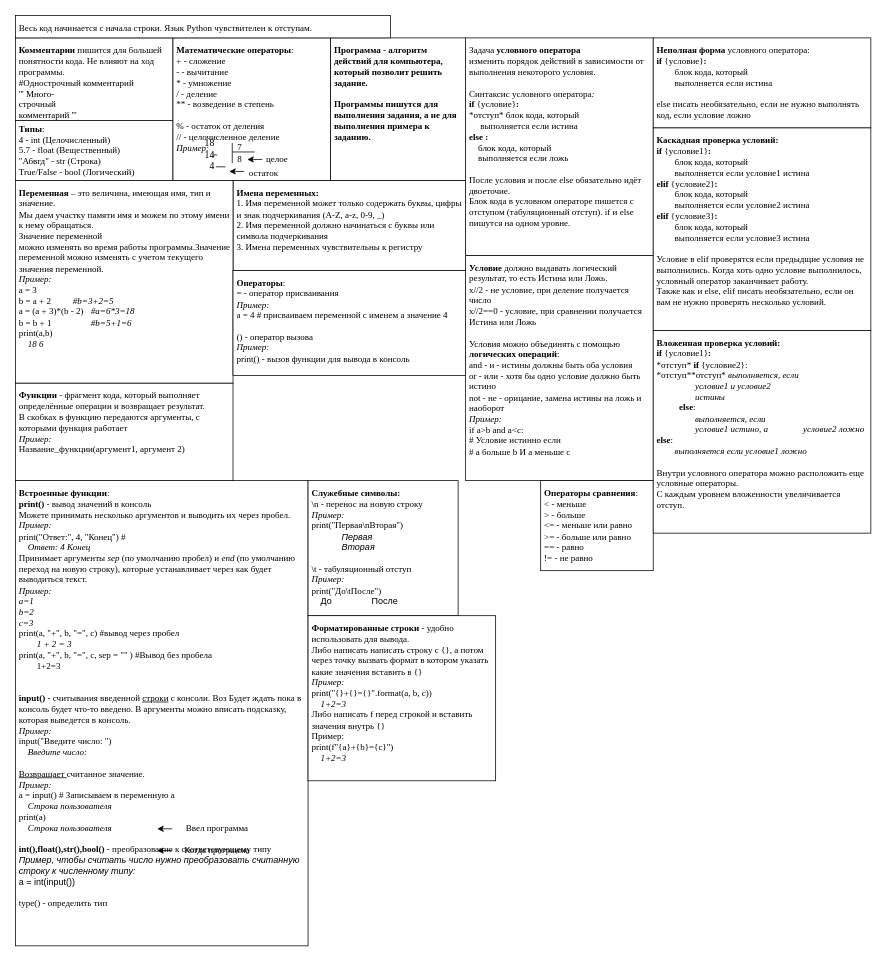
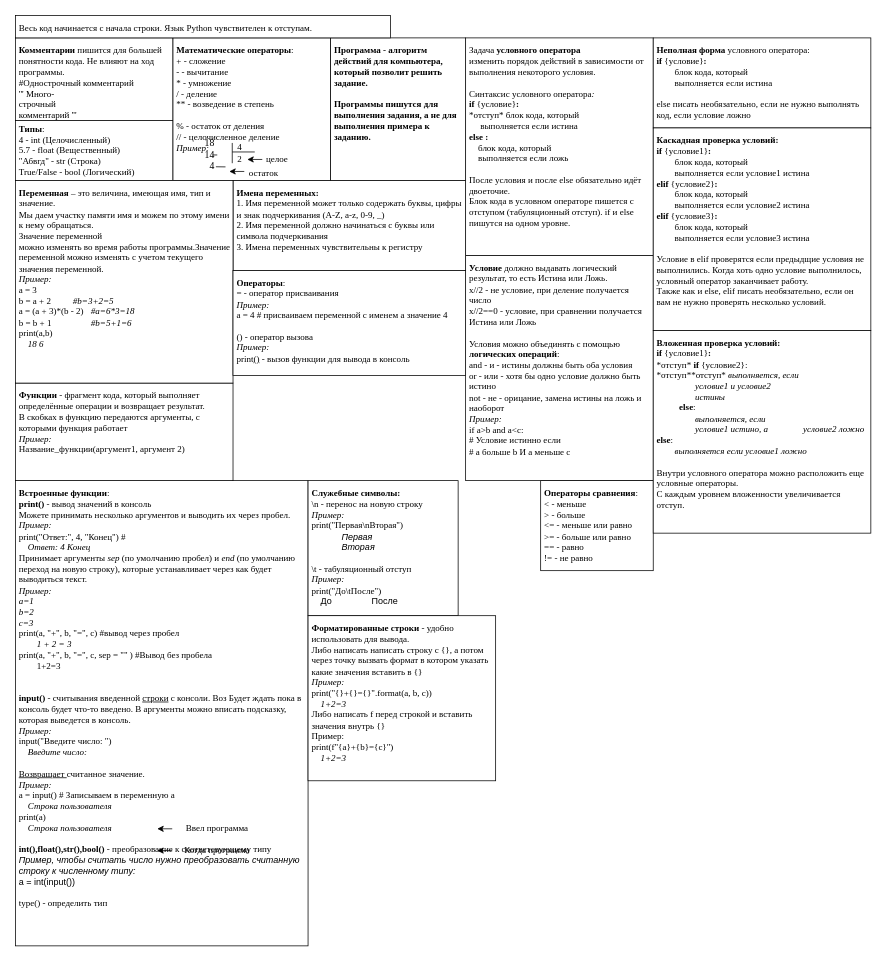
node "7": label "7" -> "4"
node "8": label "8" -> "2"
